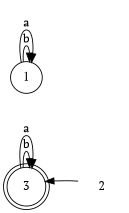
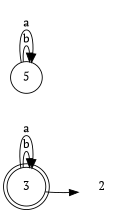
node "1": label "1" -> "5"
edge "2" -> "3": reversed
